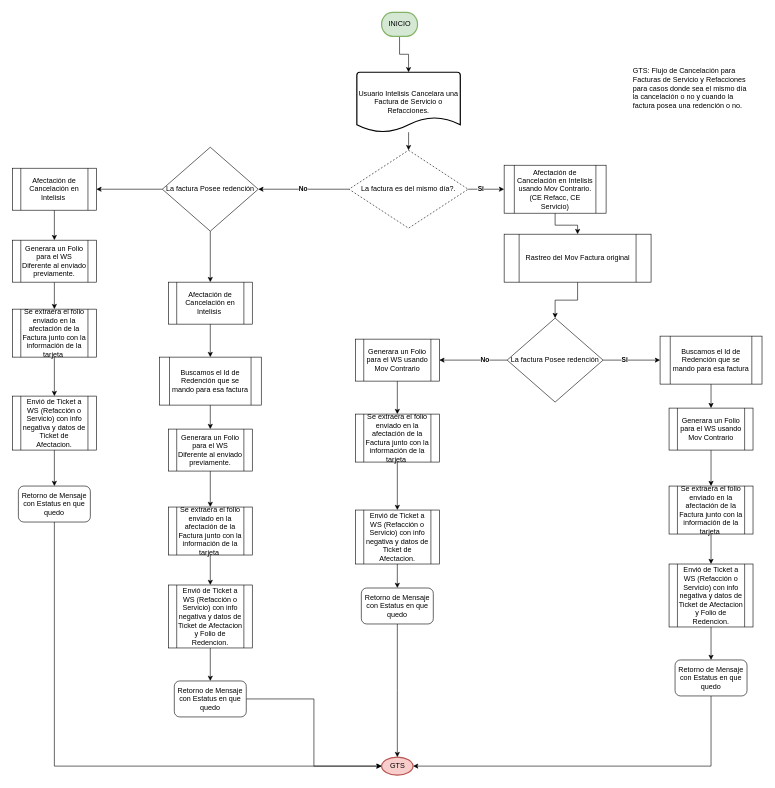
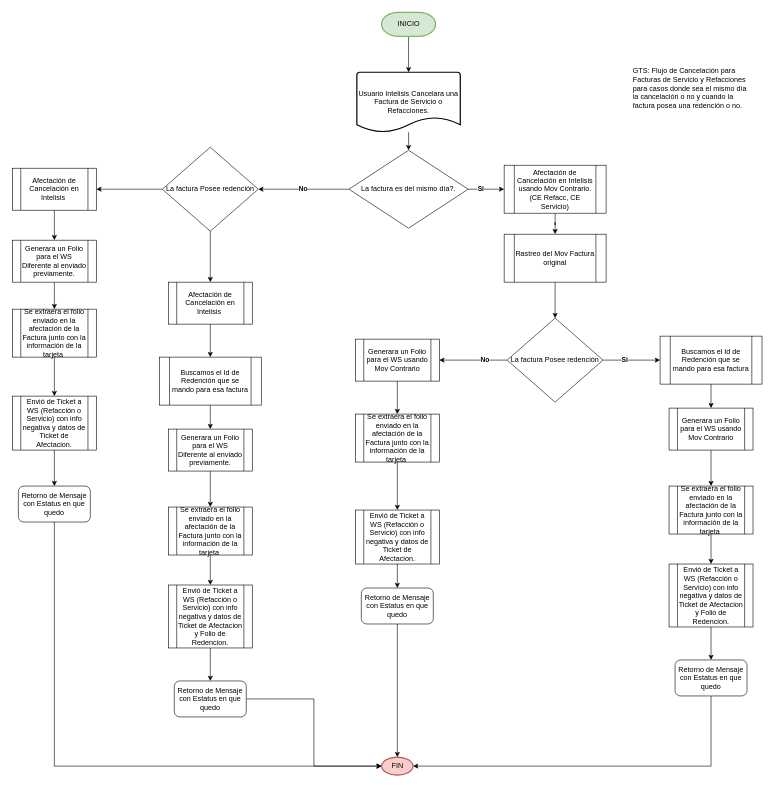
node "INICIO": size 36x24 -> 54x24
node "La factura es del mismo día?.": style dashed -> solid
node "Rastreo del Mov Factura original": size 147x48 -> 102x48
node "GTS": label "GTS" -> "FIN"
